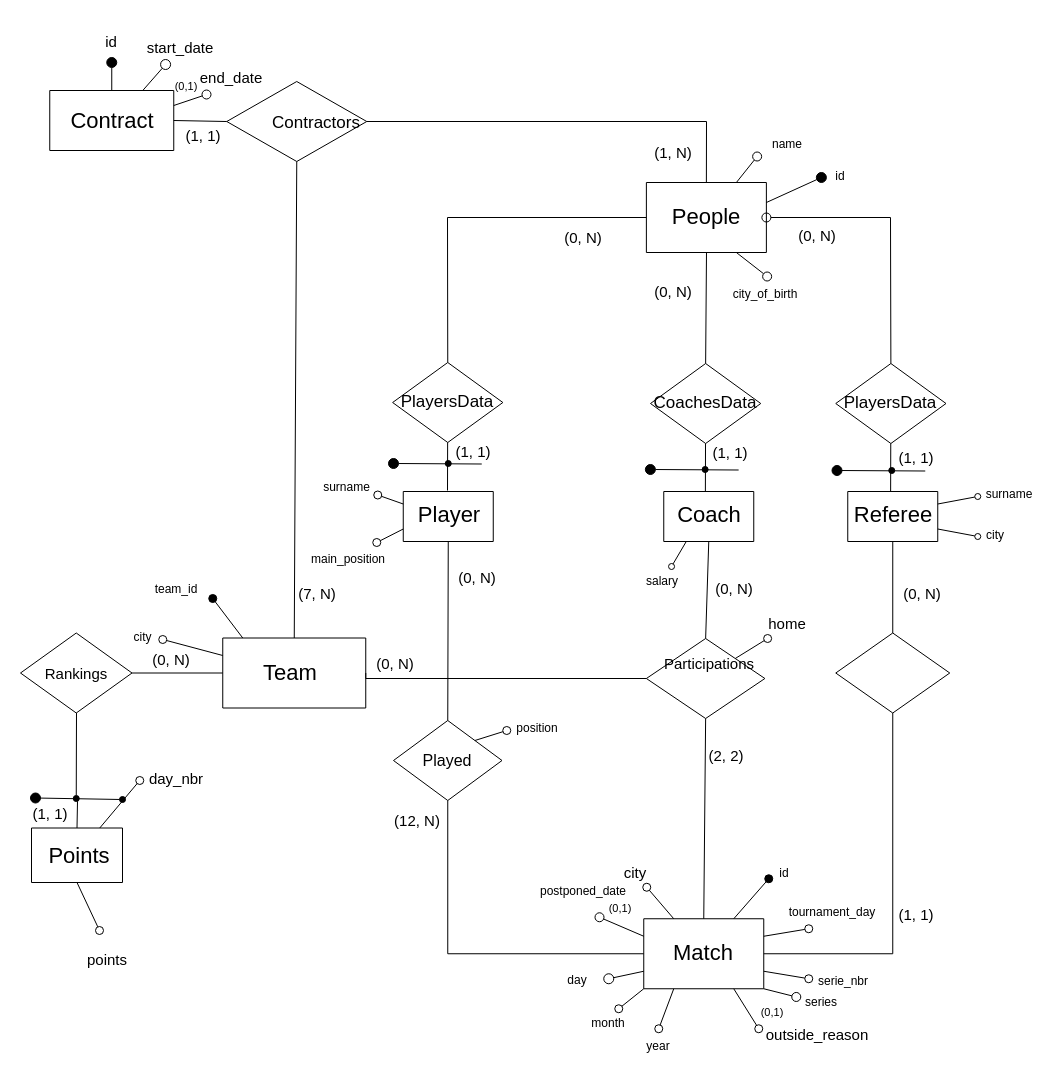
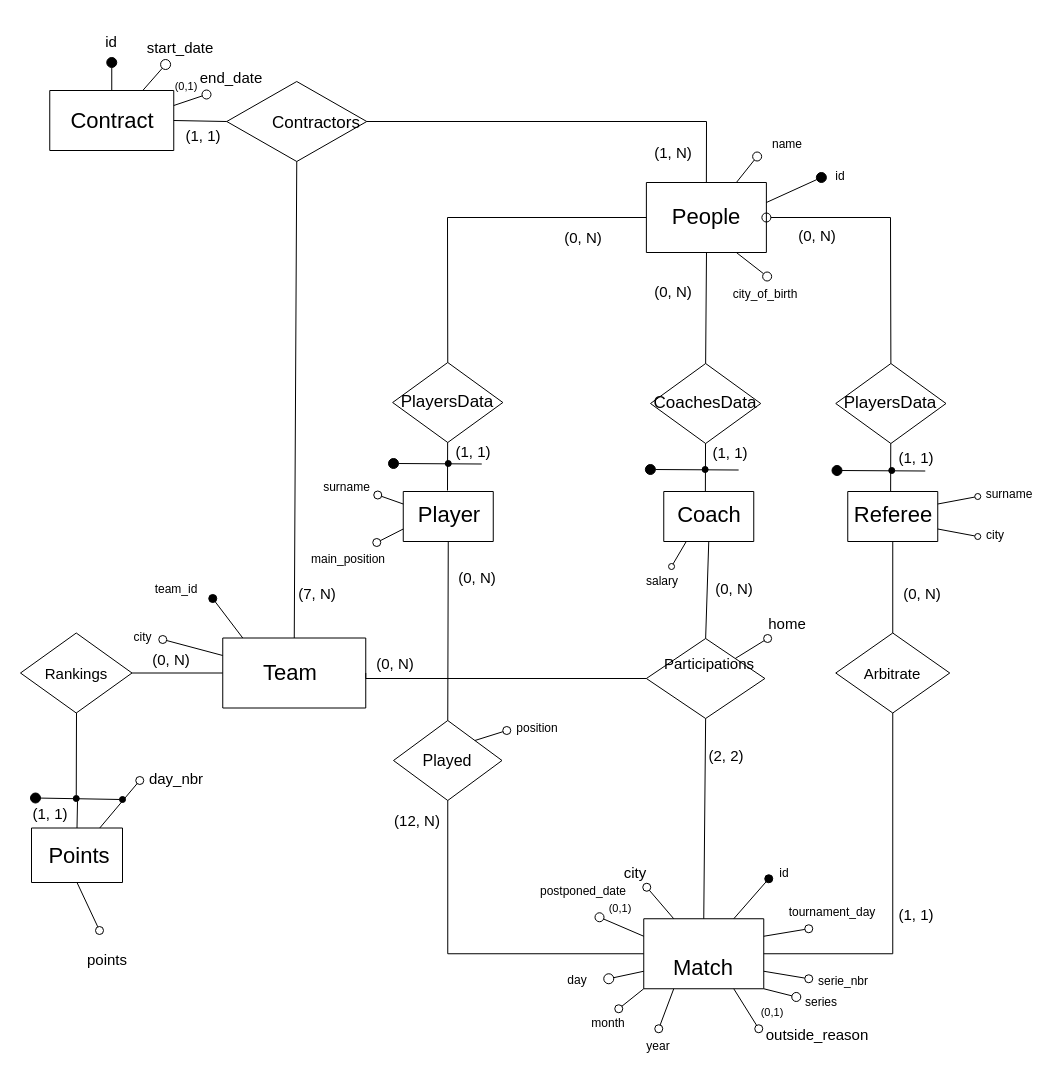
node "Arbitrate": added
node "Match": moved (704, 954) -> (704, 969)
